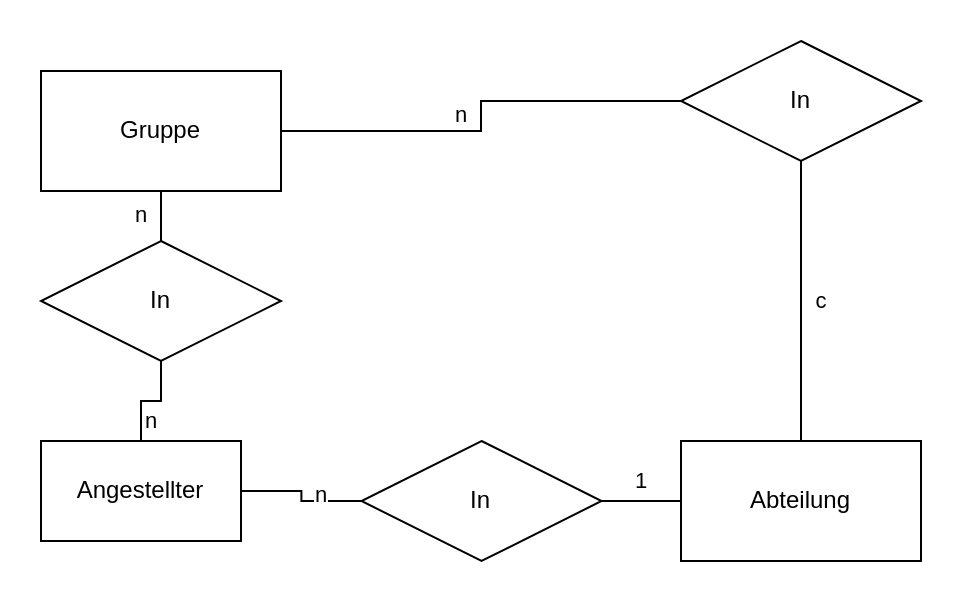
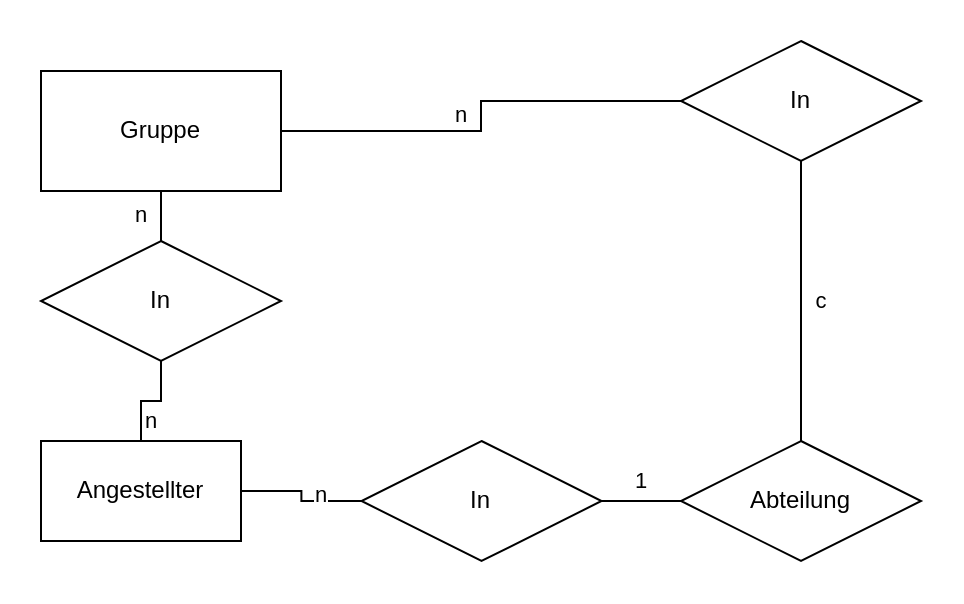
node "Abteilung": shape rectangle -> diamond
